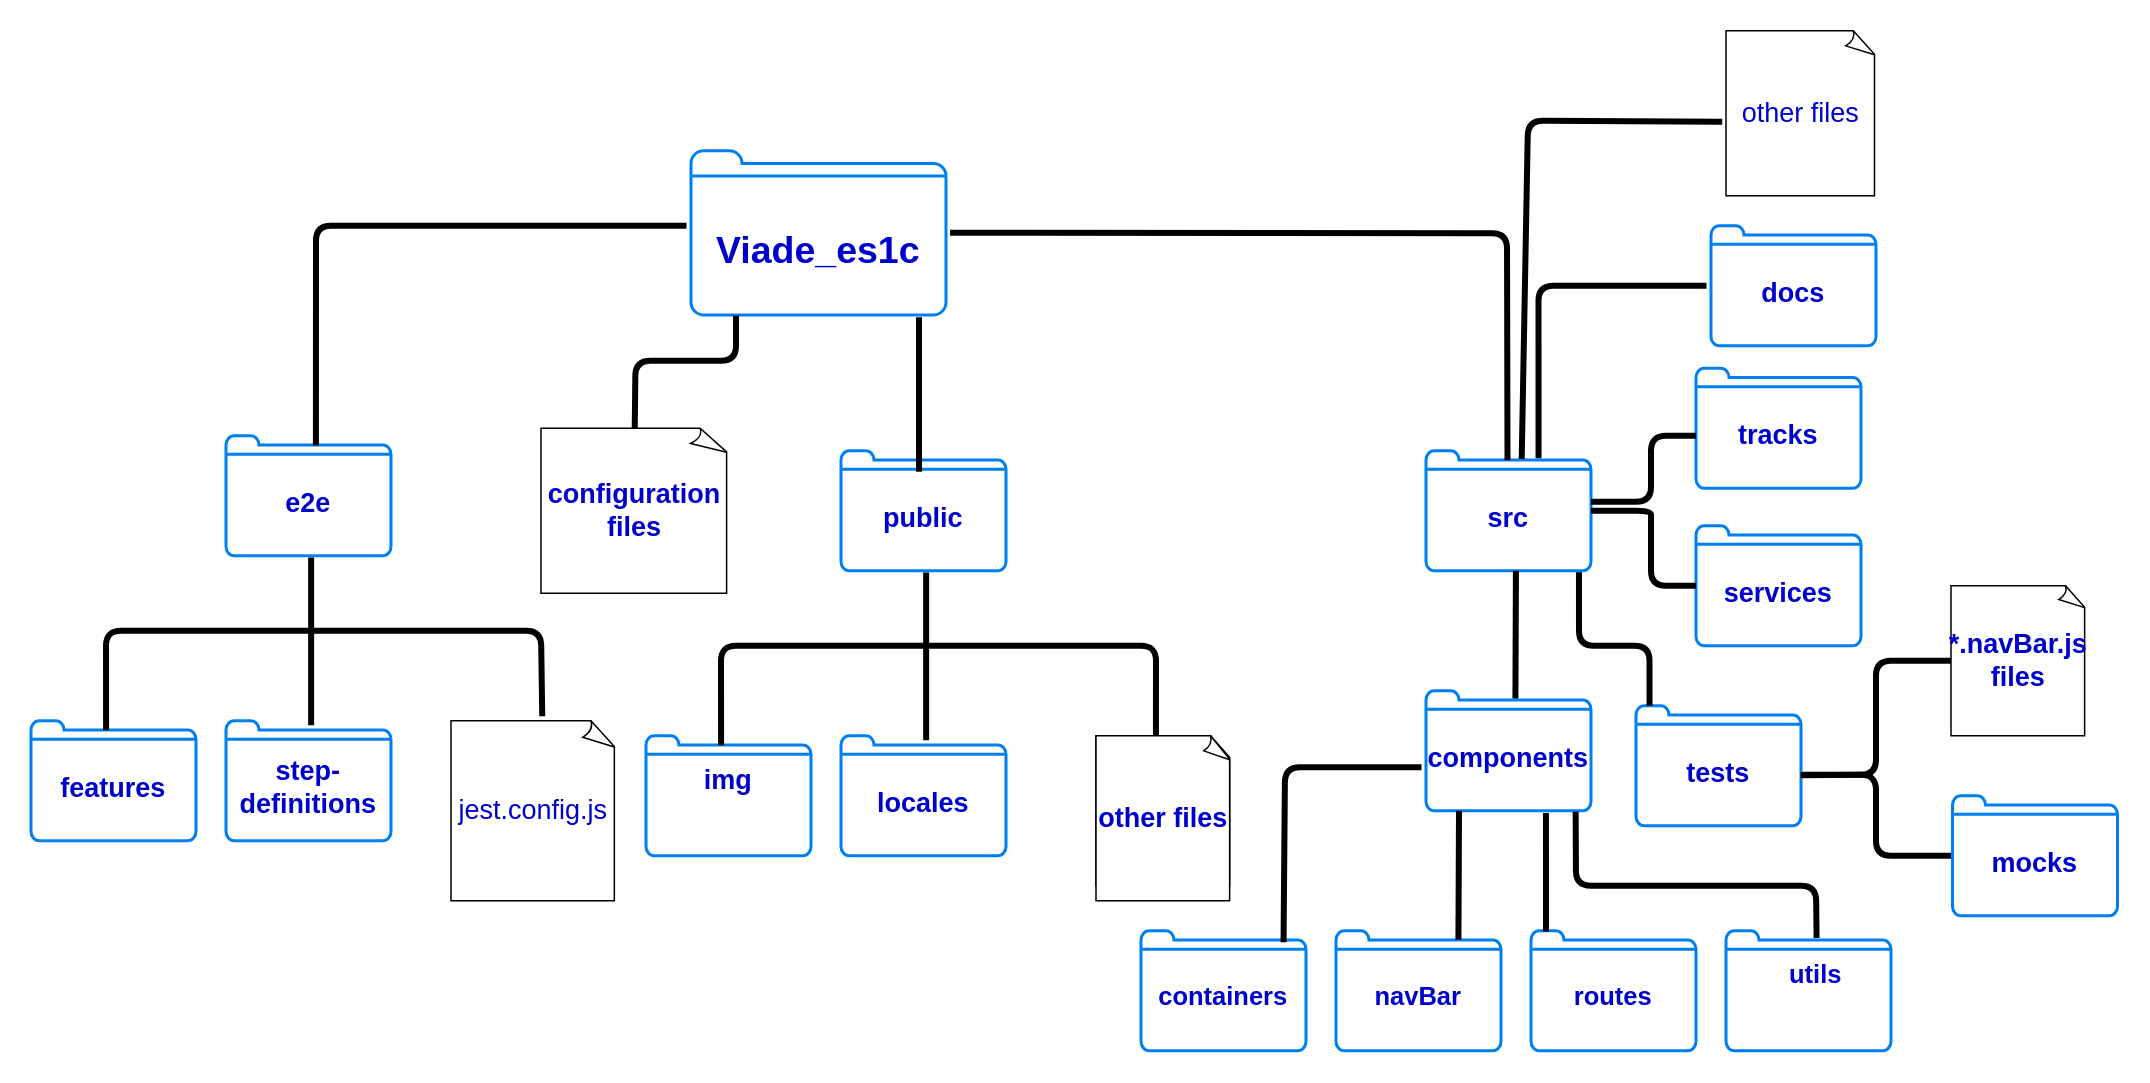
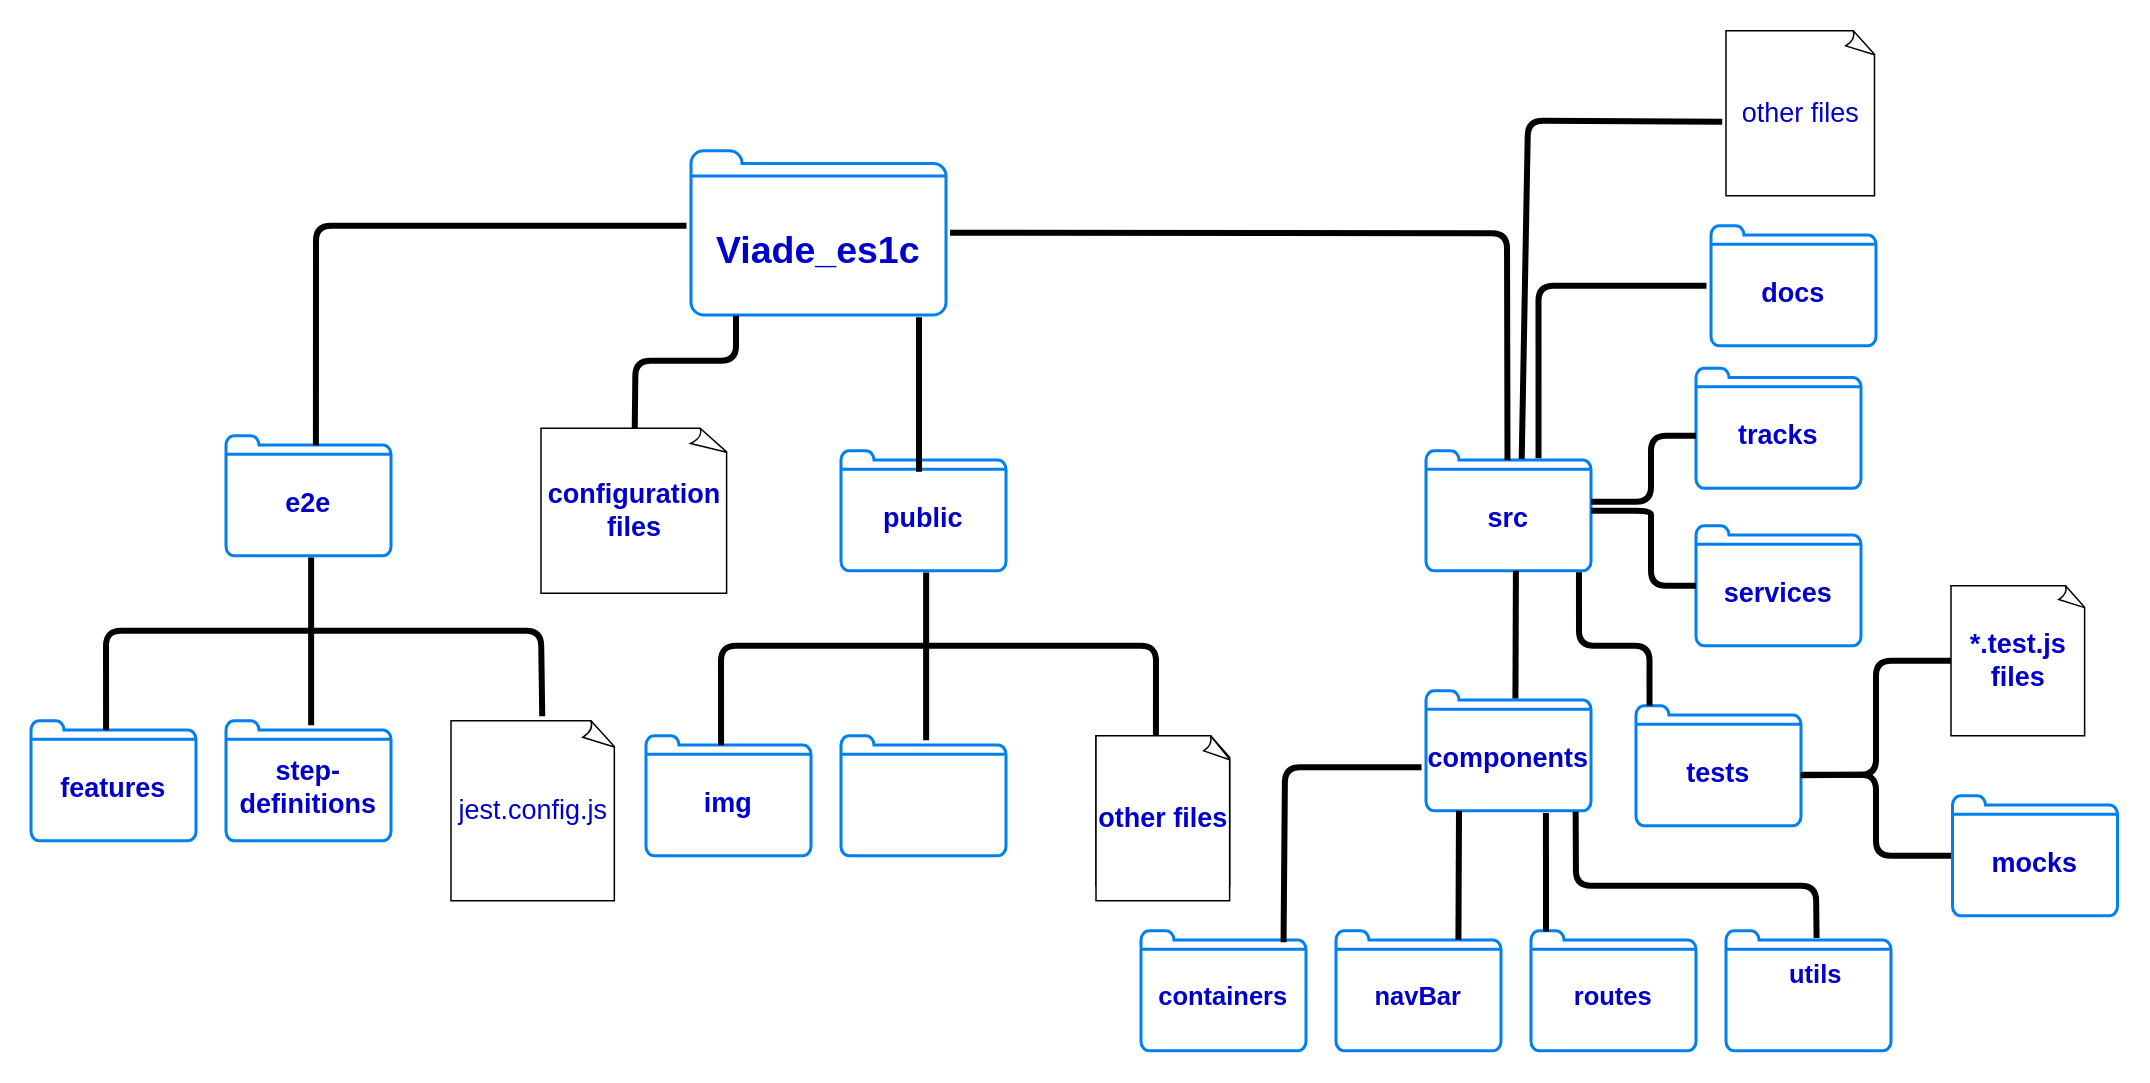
node "*.navBar.js files": label "*.navBar.js files" -> "*.test.js files"
node "img": moved (728, 781) -> (728, 803)
node "locales": removed
